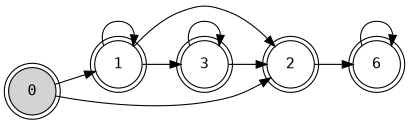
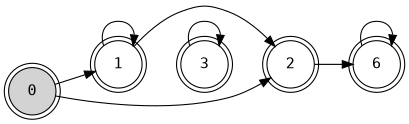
edge "1" -> "3": removed
edge "3" -> "2": removed
